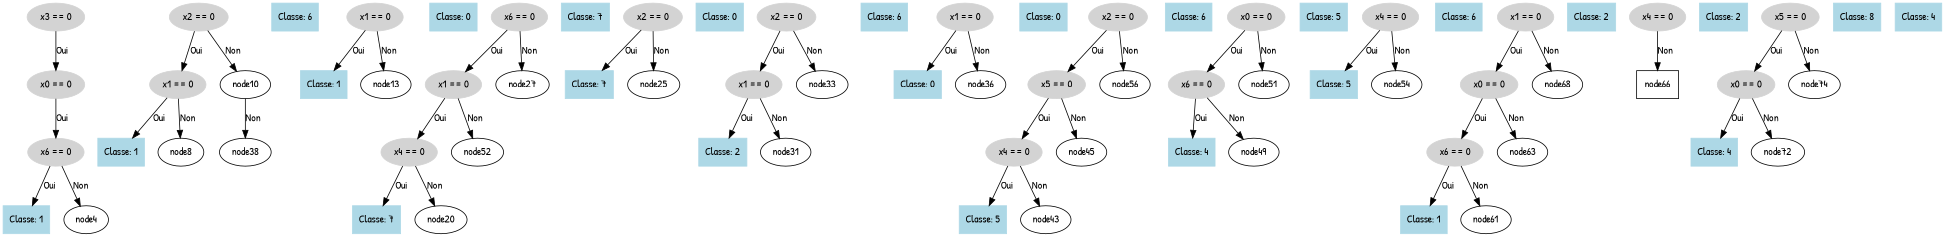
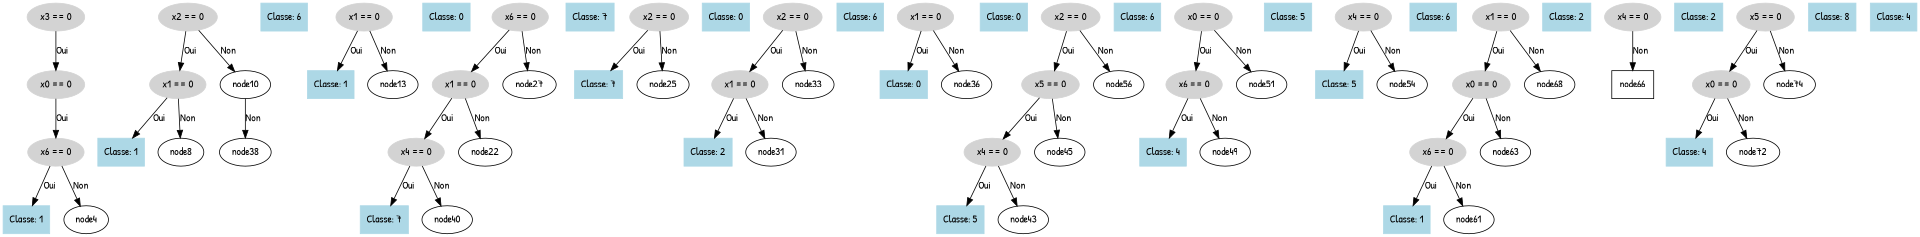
node "node52": label "node52" -> "node22"
node "node20": label "node20" -> "node40"
